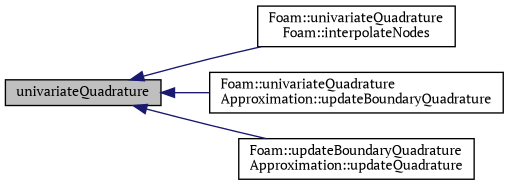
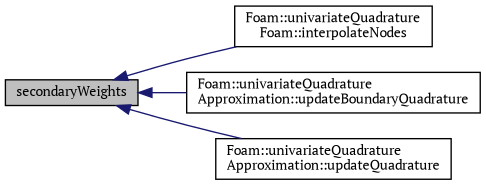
node "univariateQuadrature": label "univariateQuadrature" -> "secondaryWeights"
node "Foam::updateBoundaryQuadrature Approximation::updateQuadrature": label "Foam::updateBoundaryQuadrature Approximation::updateQuadrature" -> "Foam::univariateQuadrature Approximation::updateQuadrature"
